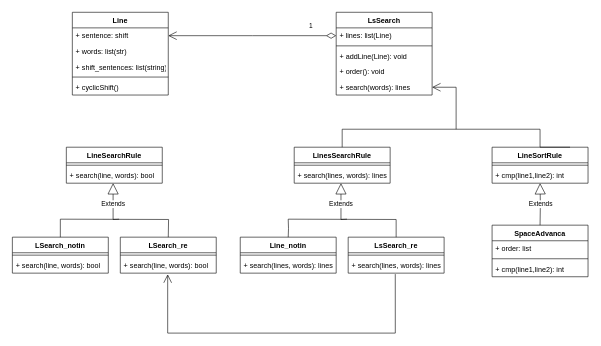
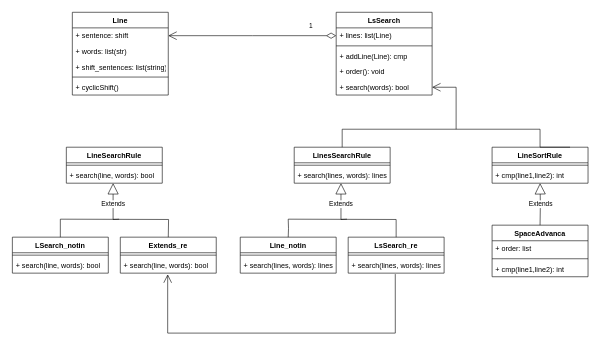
node "+ addLine(Line): void": label "+ addLine(Line): void" -> "+ addLine(Line): cmp"
node "+ search(words): lines": label "+ search(words): lines" -> "+ search(words): bool"
node "LSearch_re": label "LSearch_re" -> "Extends_re"
